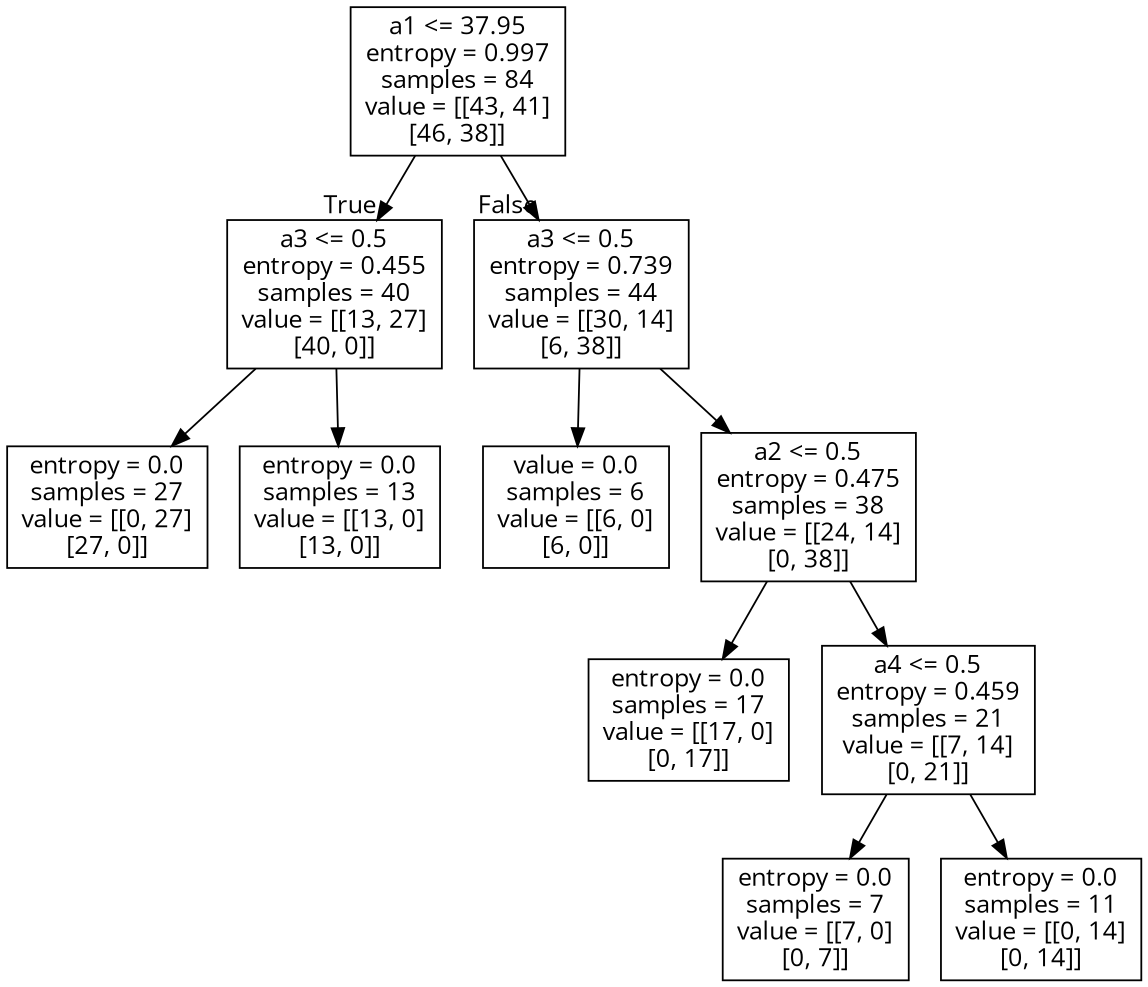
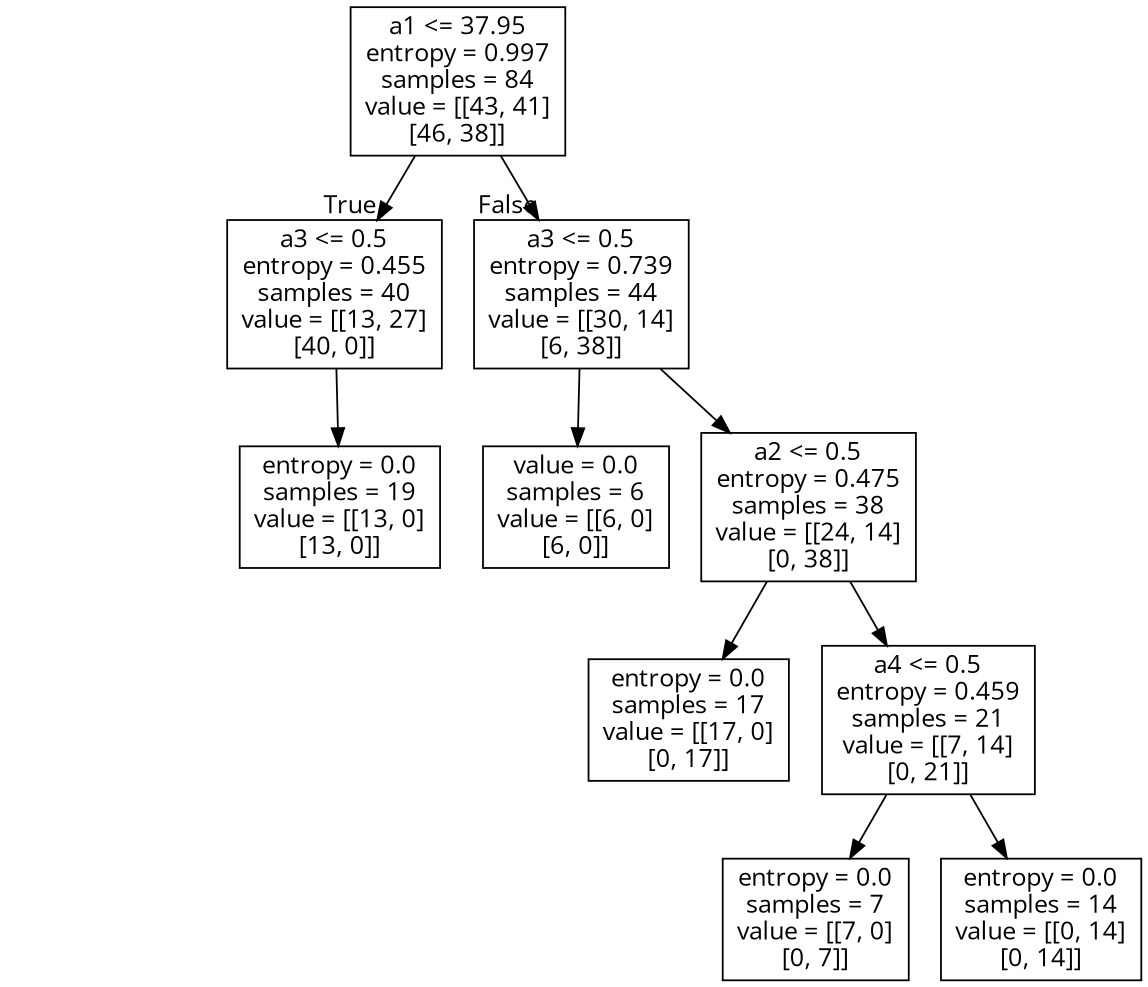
node "entropy = 0.0 samples = 27 value = [[0, 27] [27, 0]]": removed
node "entropy = 0.0 samples = 13 value = [[13, 0] [13, 0]]": label "entropy = 0.0 samples = 13 value = [[13, 0] [13, 0]]" -> "entropy = 0.0 samples = 19 value = [[13, 0] [13, 0]]"
node "entropy = 0.0 samples = 11 value = [[0, 14] [0, 14]]": label "entropy = 0.0 samples = 11 value = [[0, 14] [0, 14]]" -> "entropy = 0.0 samples = 14 value = [[0, 14] [0, 14]]"
